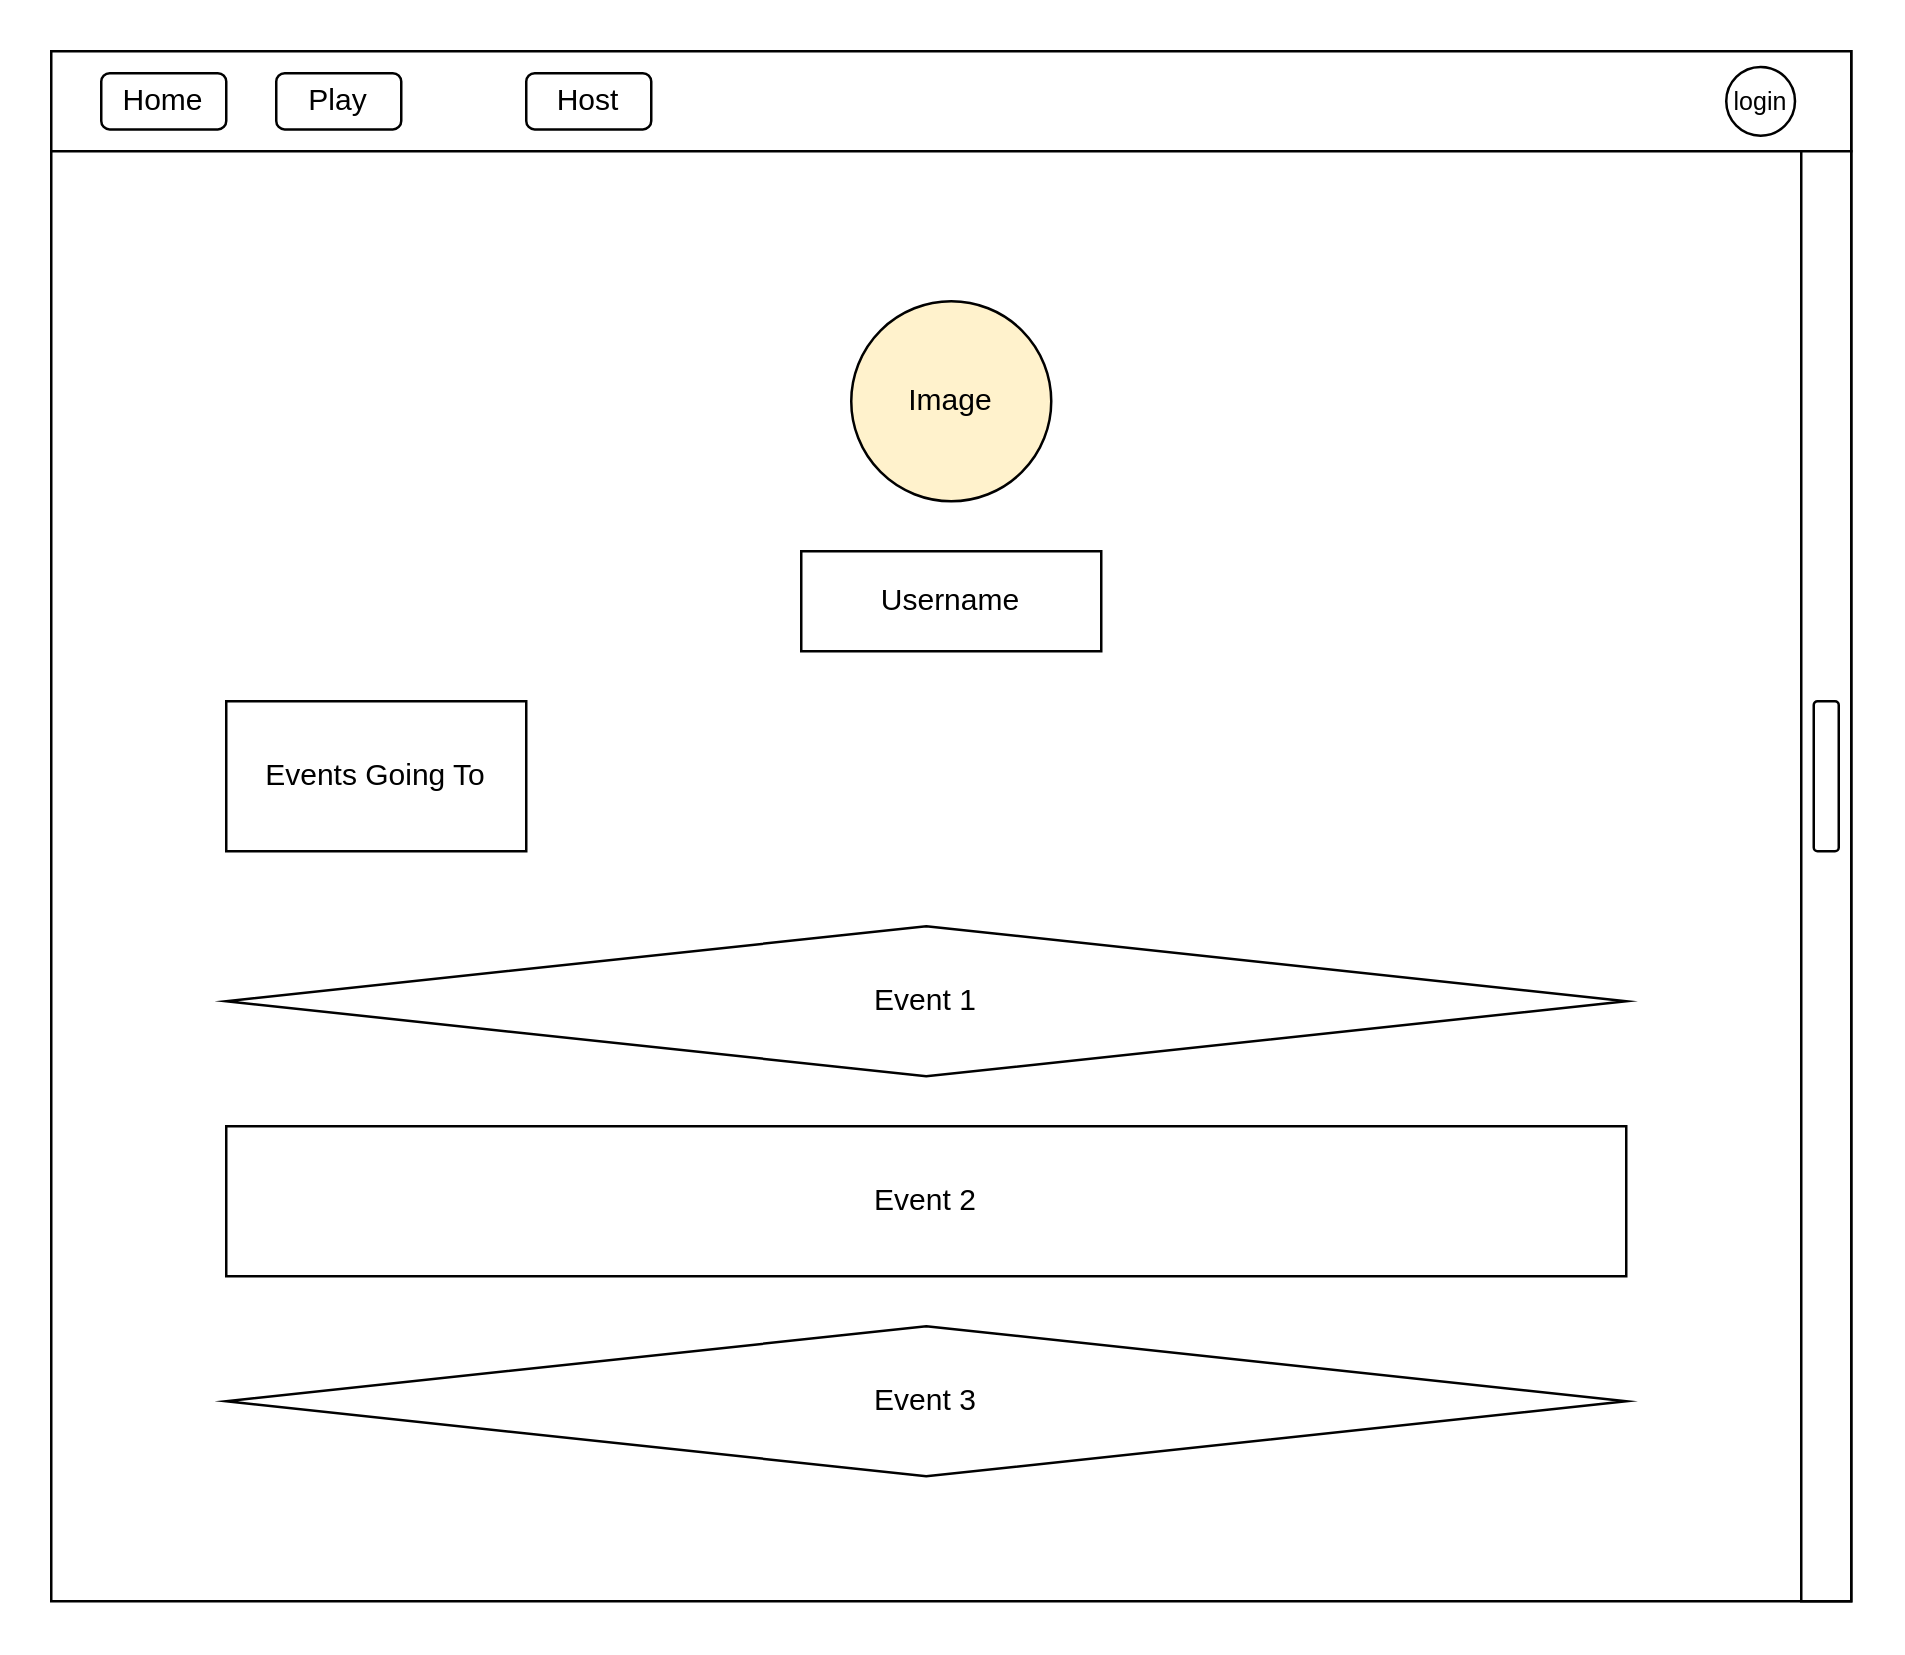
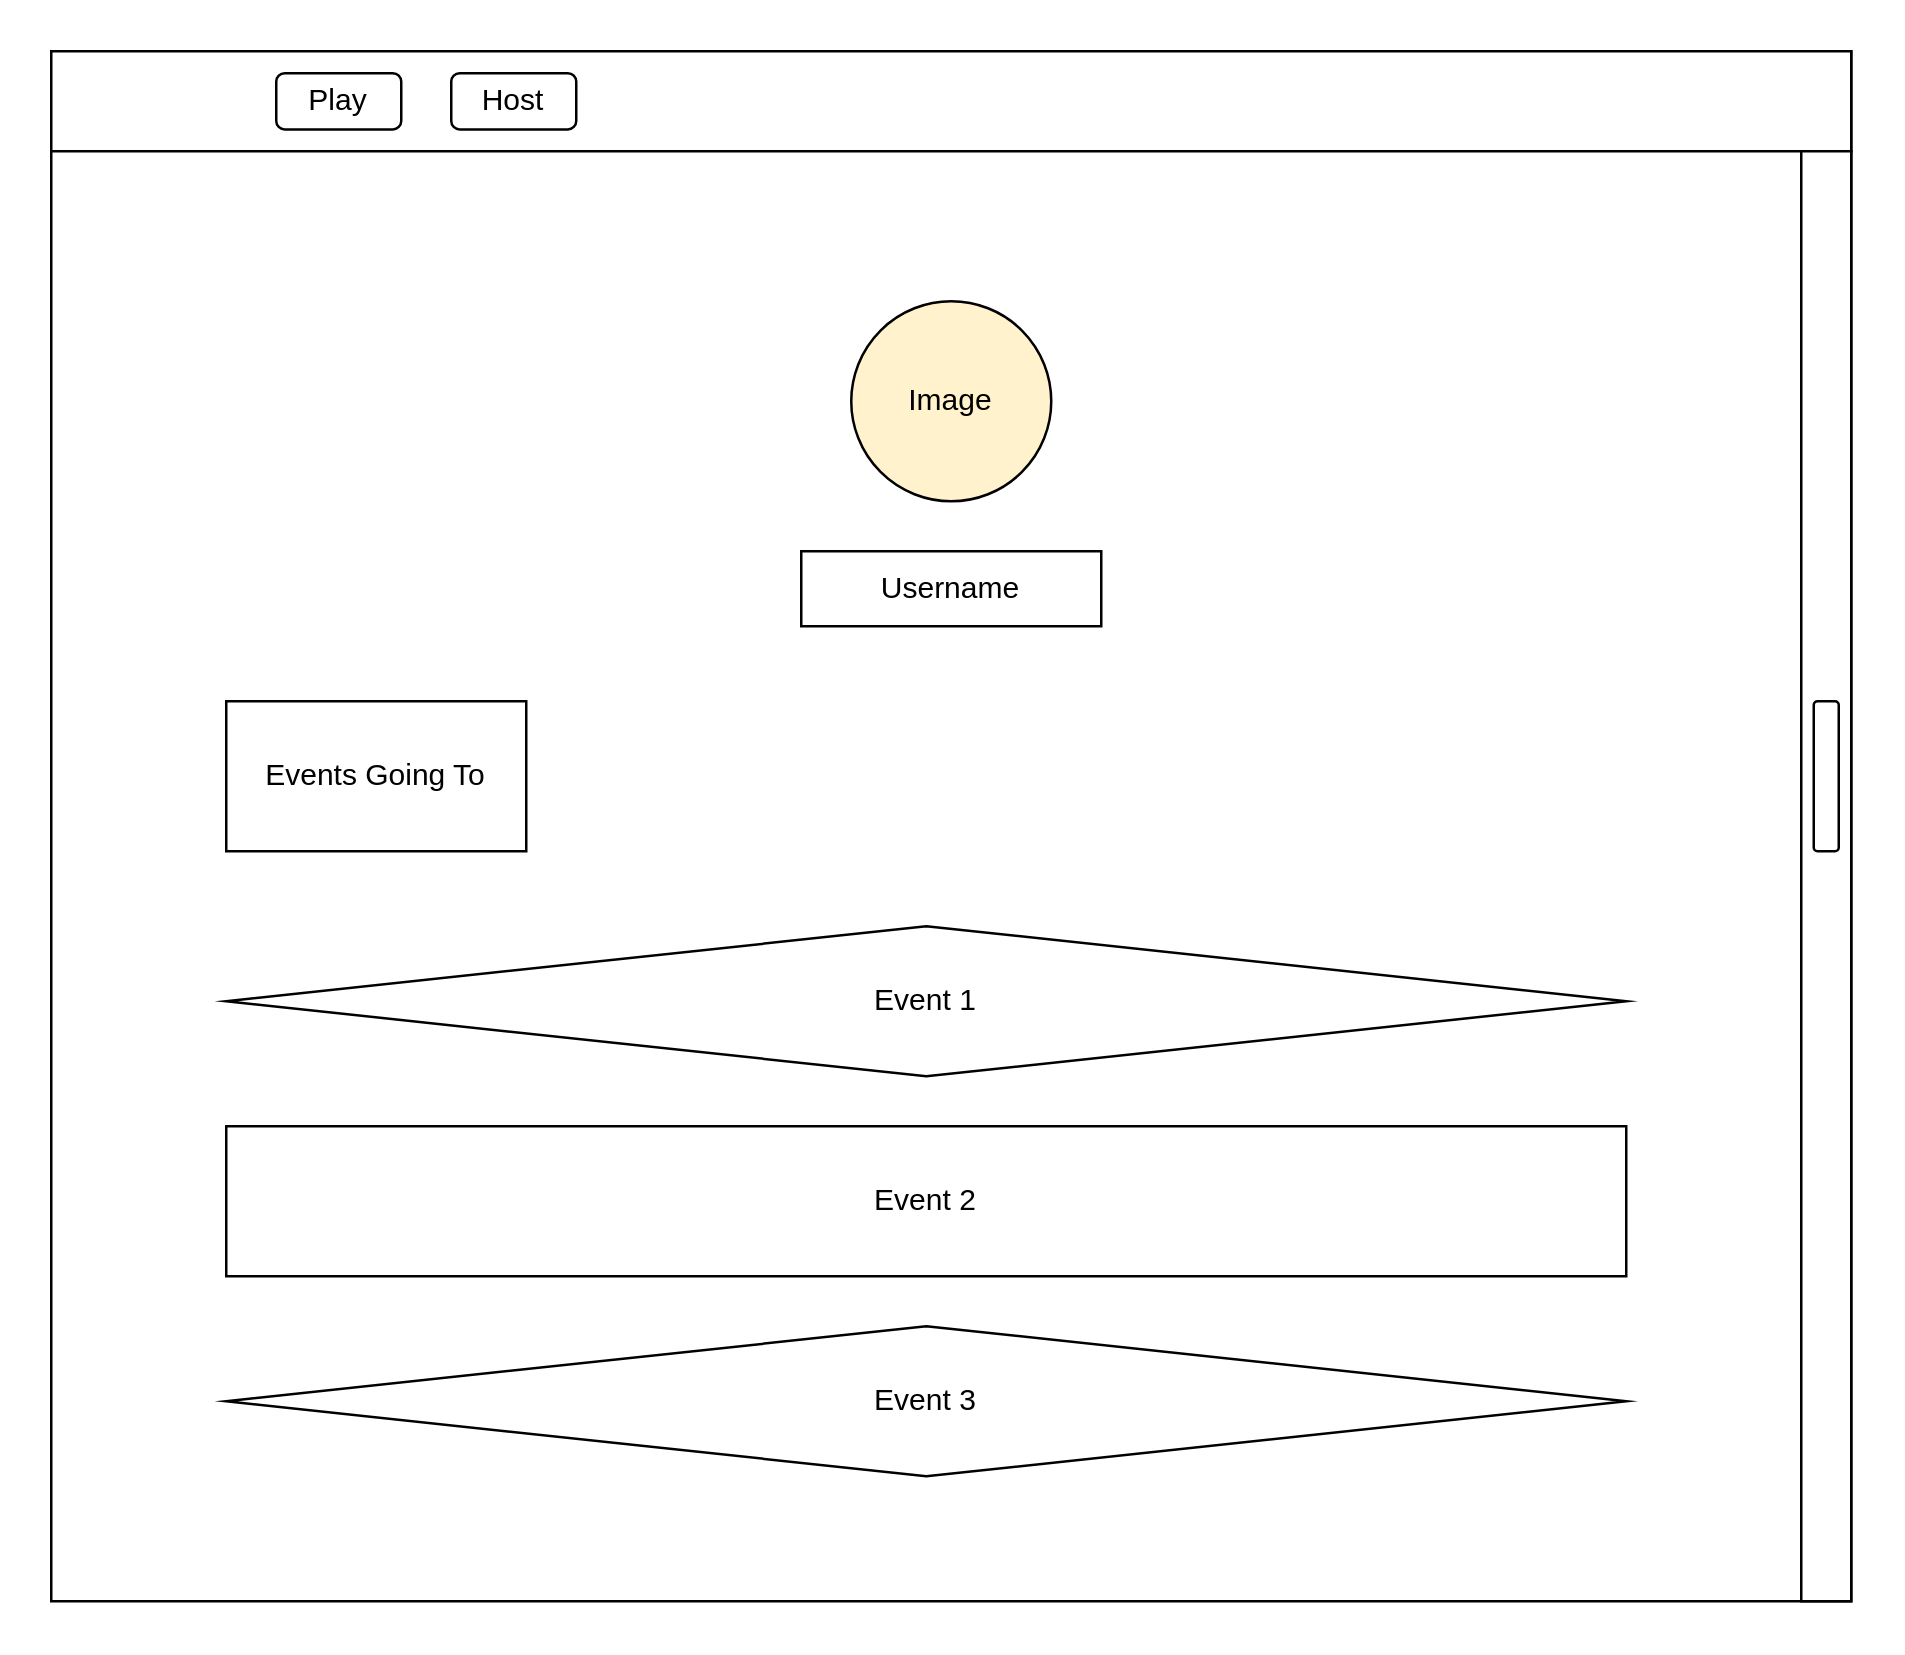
node "Home": removed
node "Host": moved (589, 101) -> (514, 101)
node "login": removed
node "Username": size 300x100 -> 300x75
